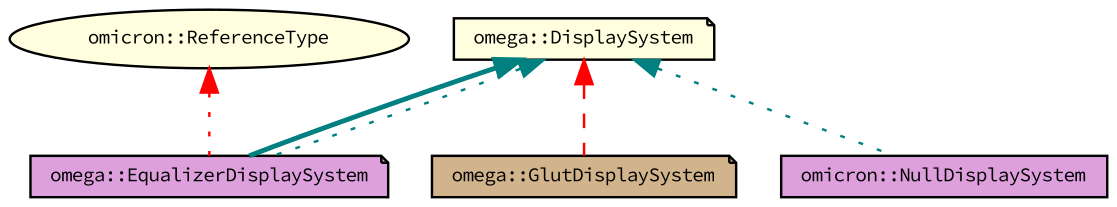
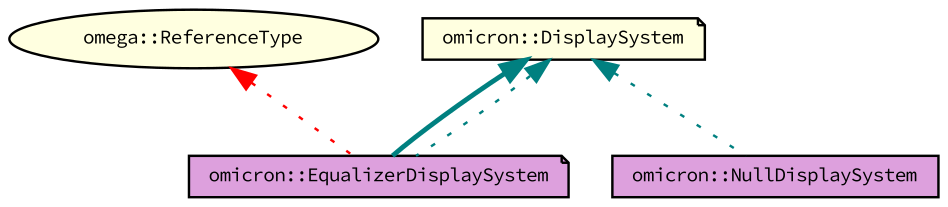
node "omicron::ReferenceType": label "omicron::ReferenceType" -> "omega::ReferenceType"
node "omega::DisplaySystem": label "omega::DisplaySystem" -> "omicron::DisplaySystem"
node "omega::EqualizerDisplaySystem": label "omega::EqualizerDisplaySystem" -> "omicron::EqualizerDisplaySystem"
node "omega::GlutDisplaySystem": removed
